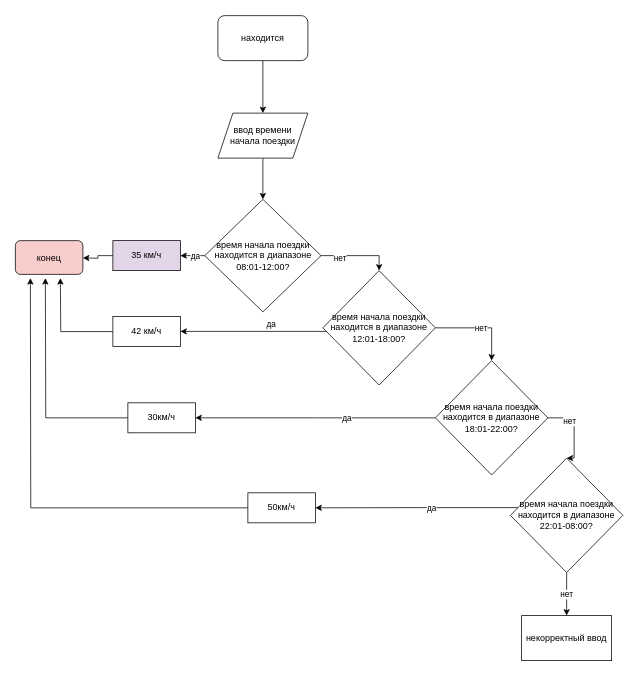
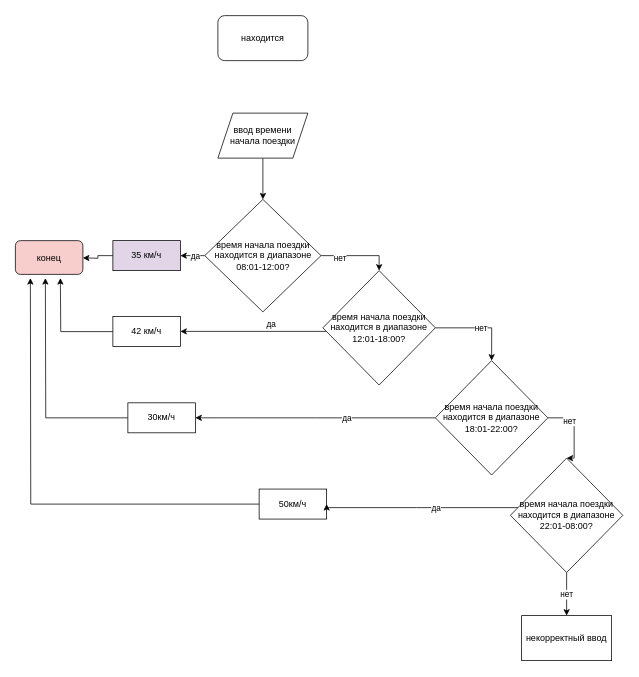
edge "находится" -> "ввод времени начала поездки": removed
node "50км/ч": moved (282, 508) -> (293, 504)
